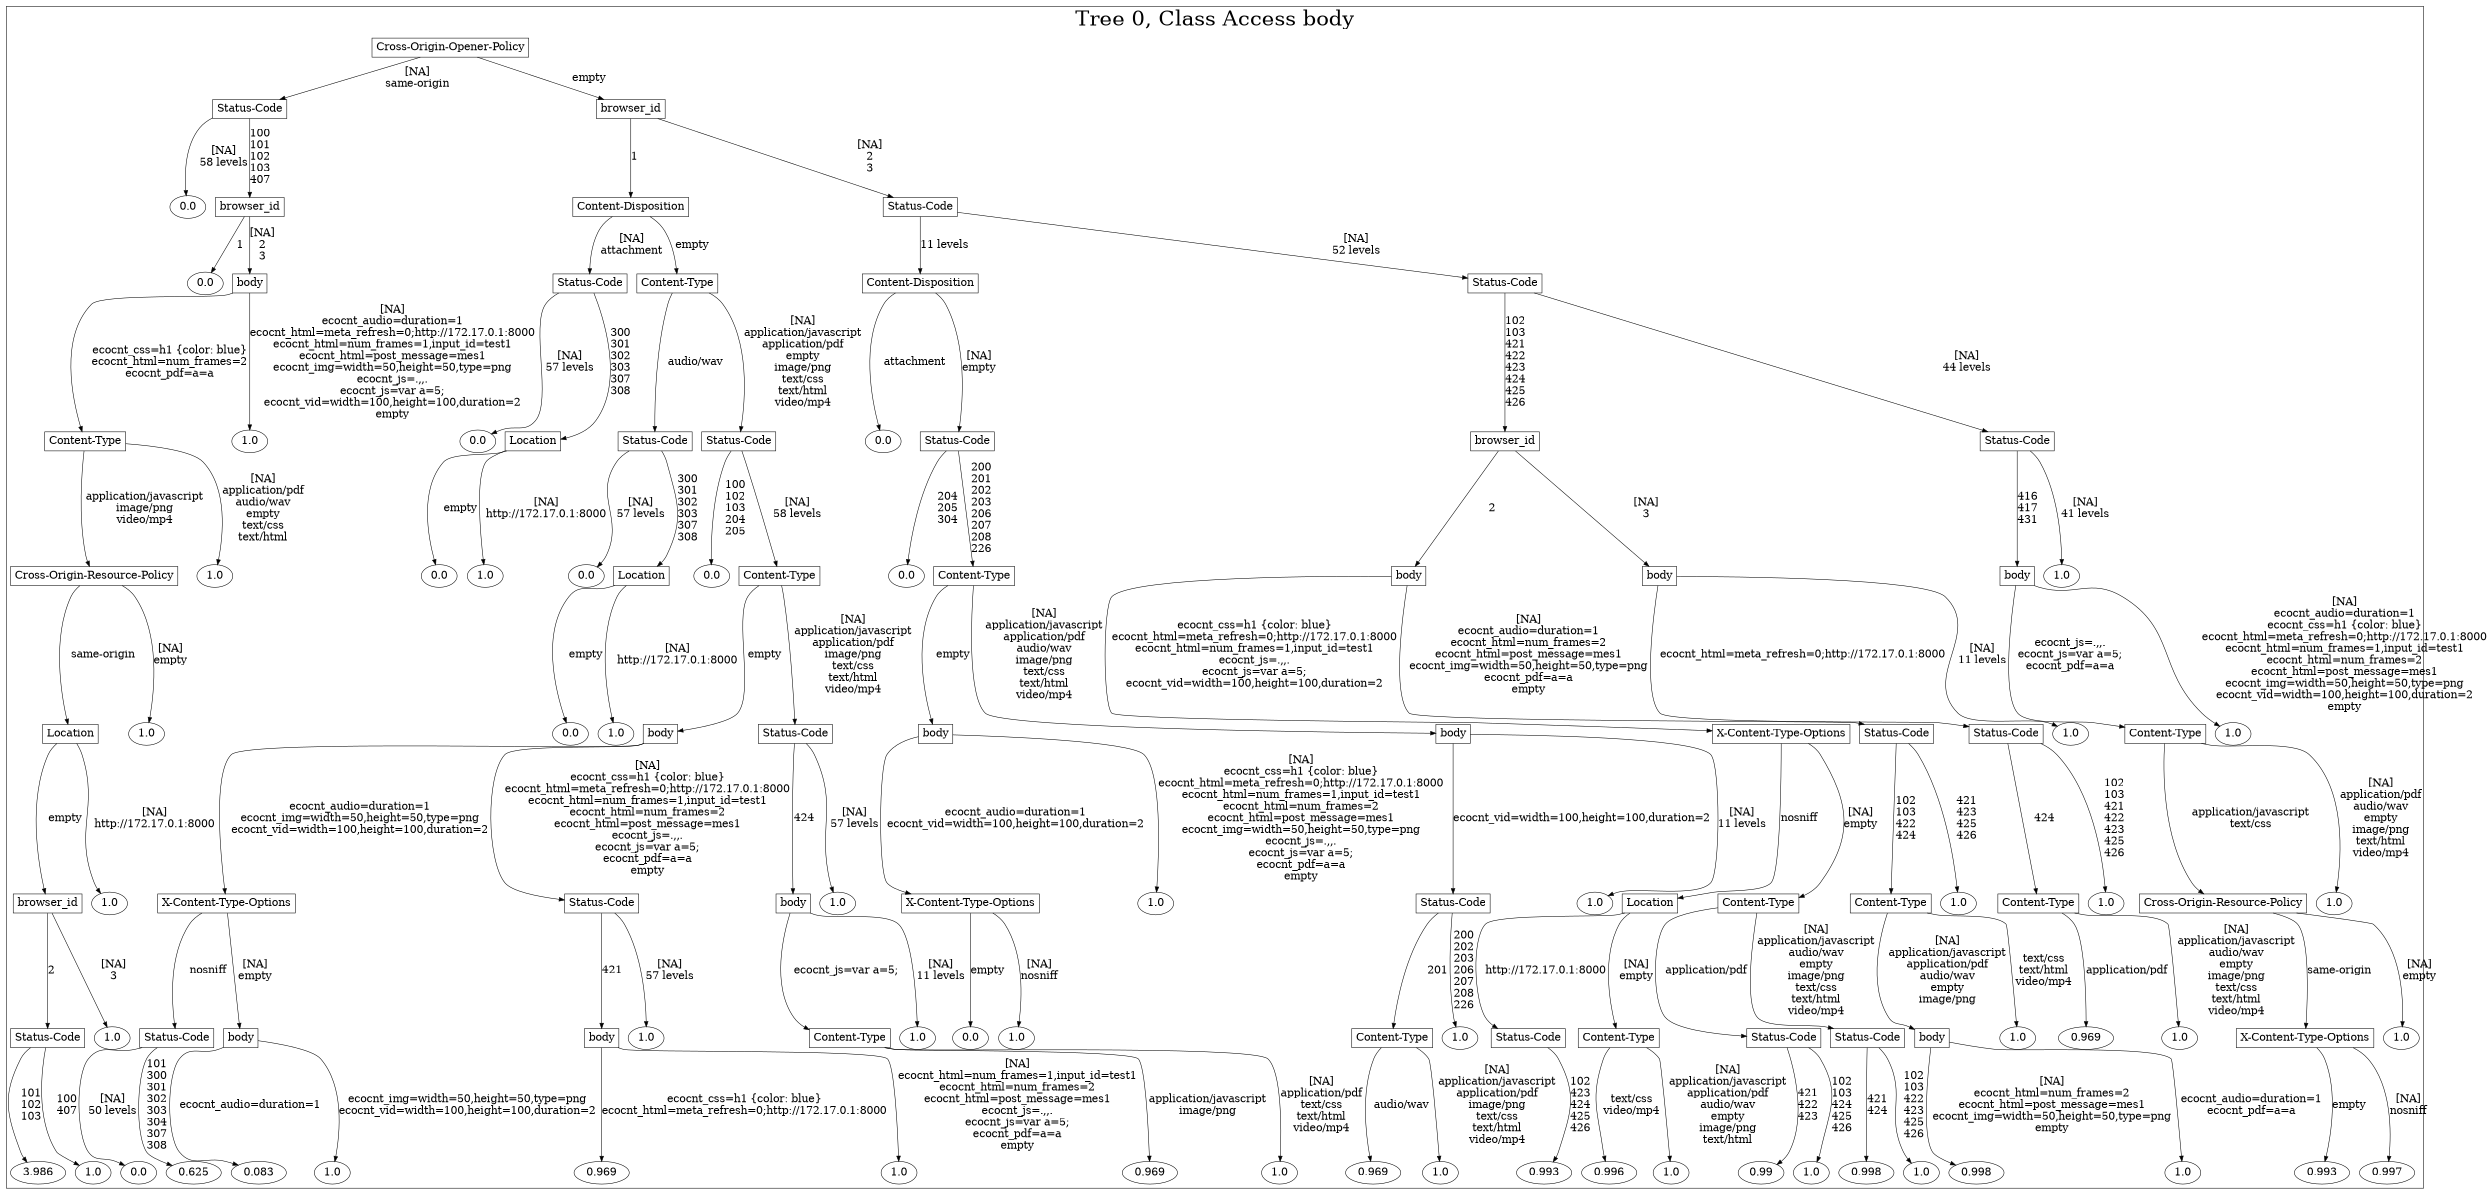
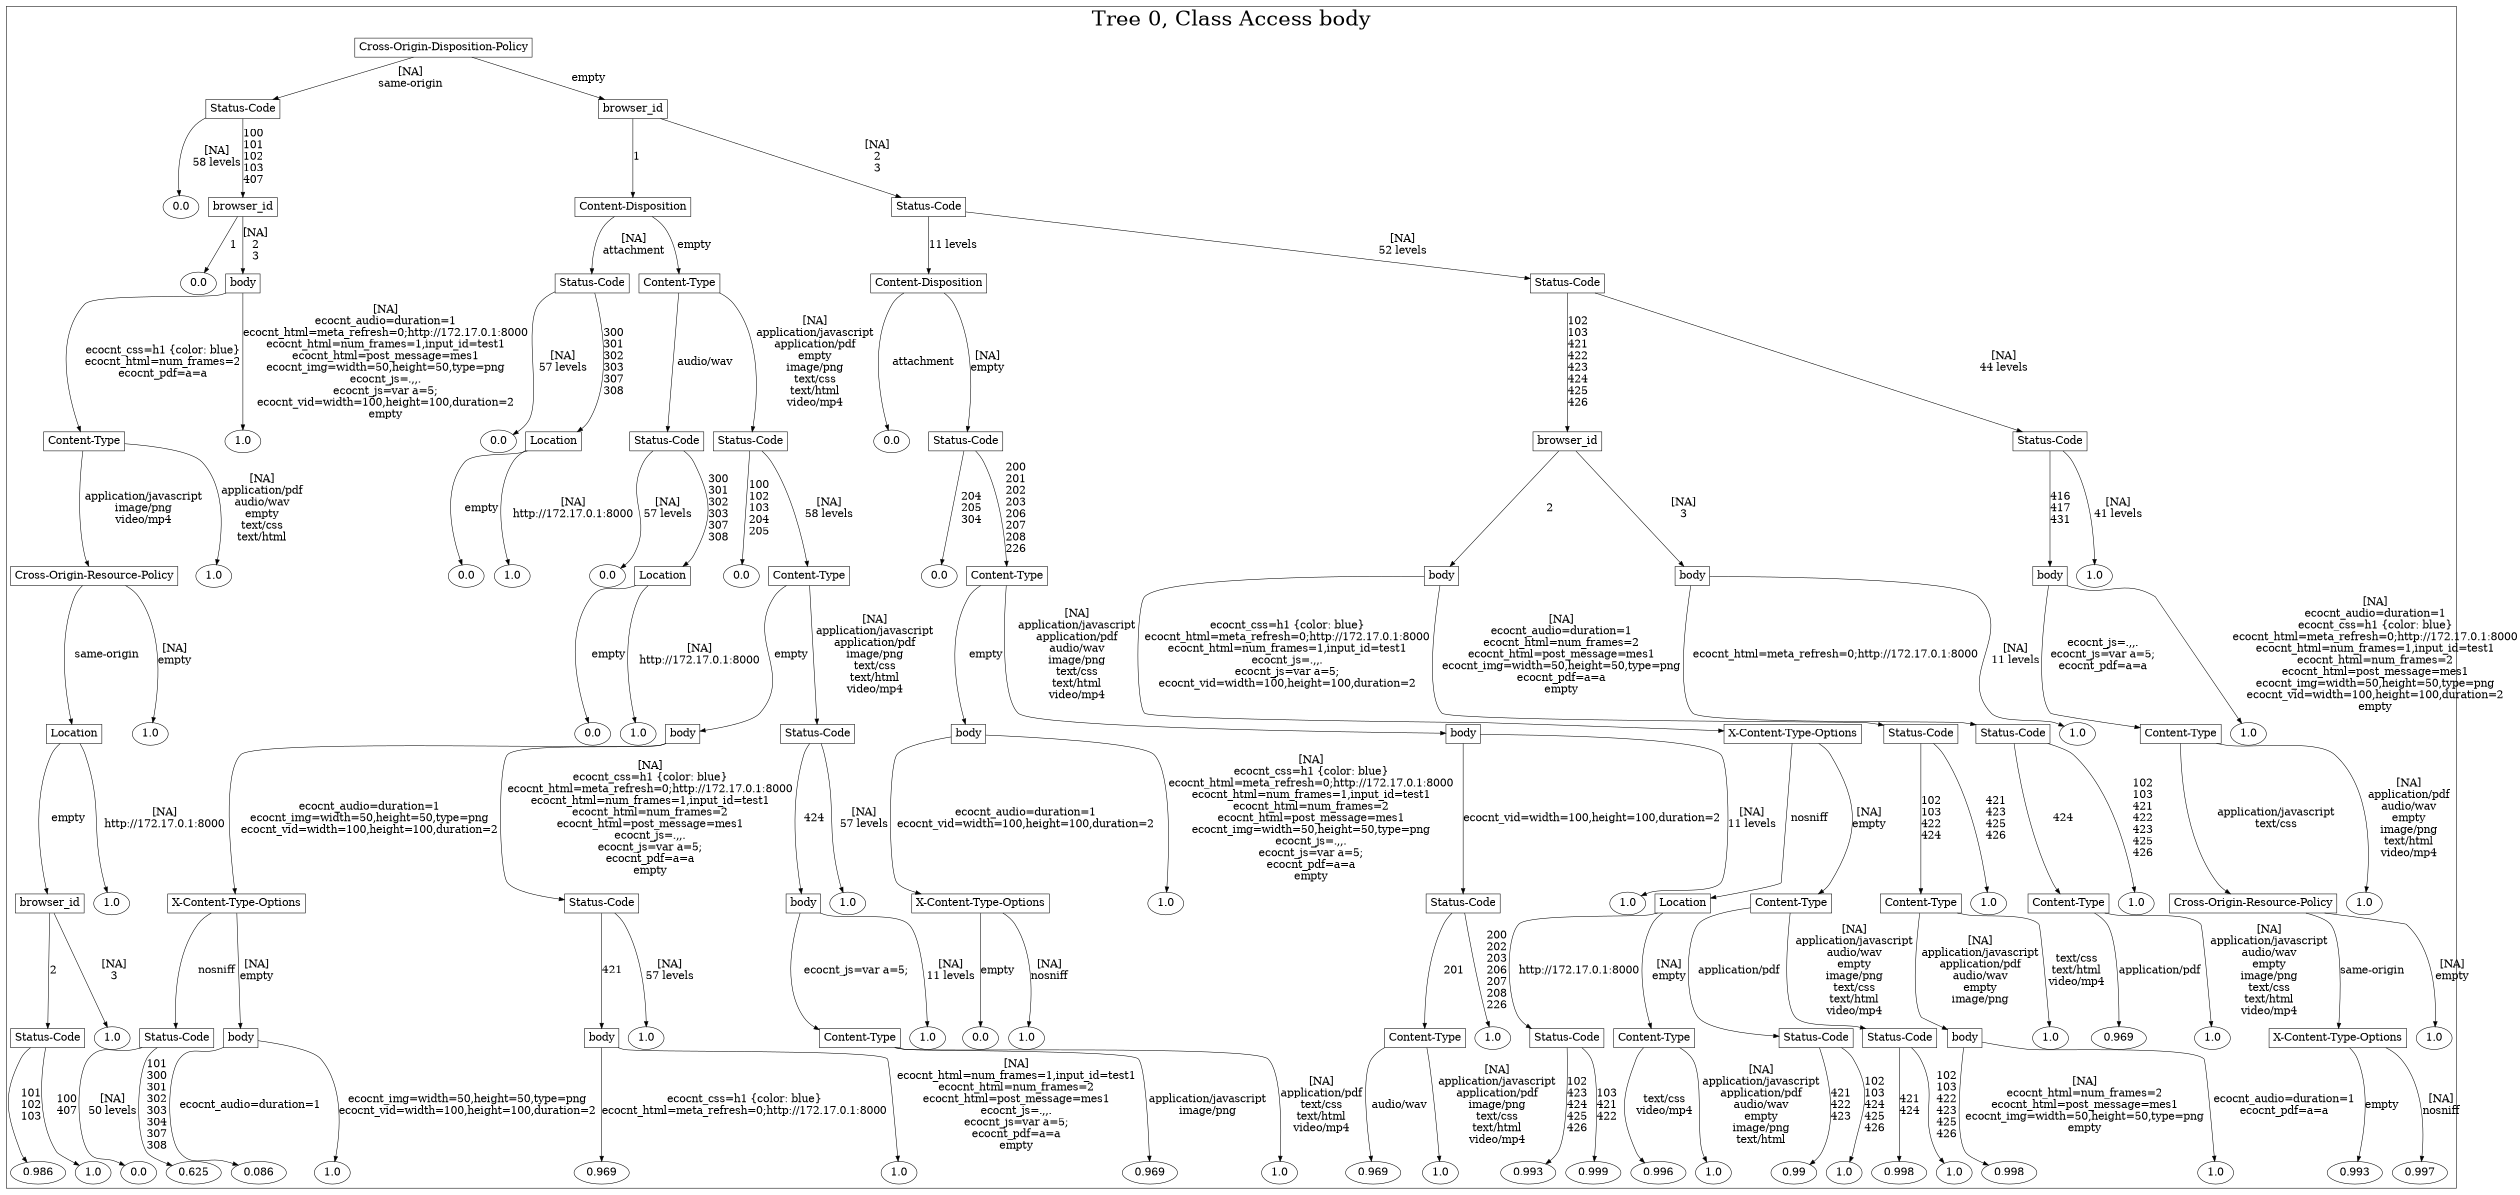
node "Cross-Origin-Opener-Policy": label "Cross-Origin-Opener-Policy" -> "Cross-Origin-Disposition-Policy"
node "3.986": label "3.986" -> "0.986"
node "0.083": label "0.083" -> "0.086"
node "0.999": added
